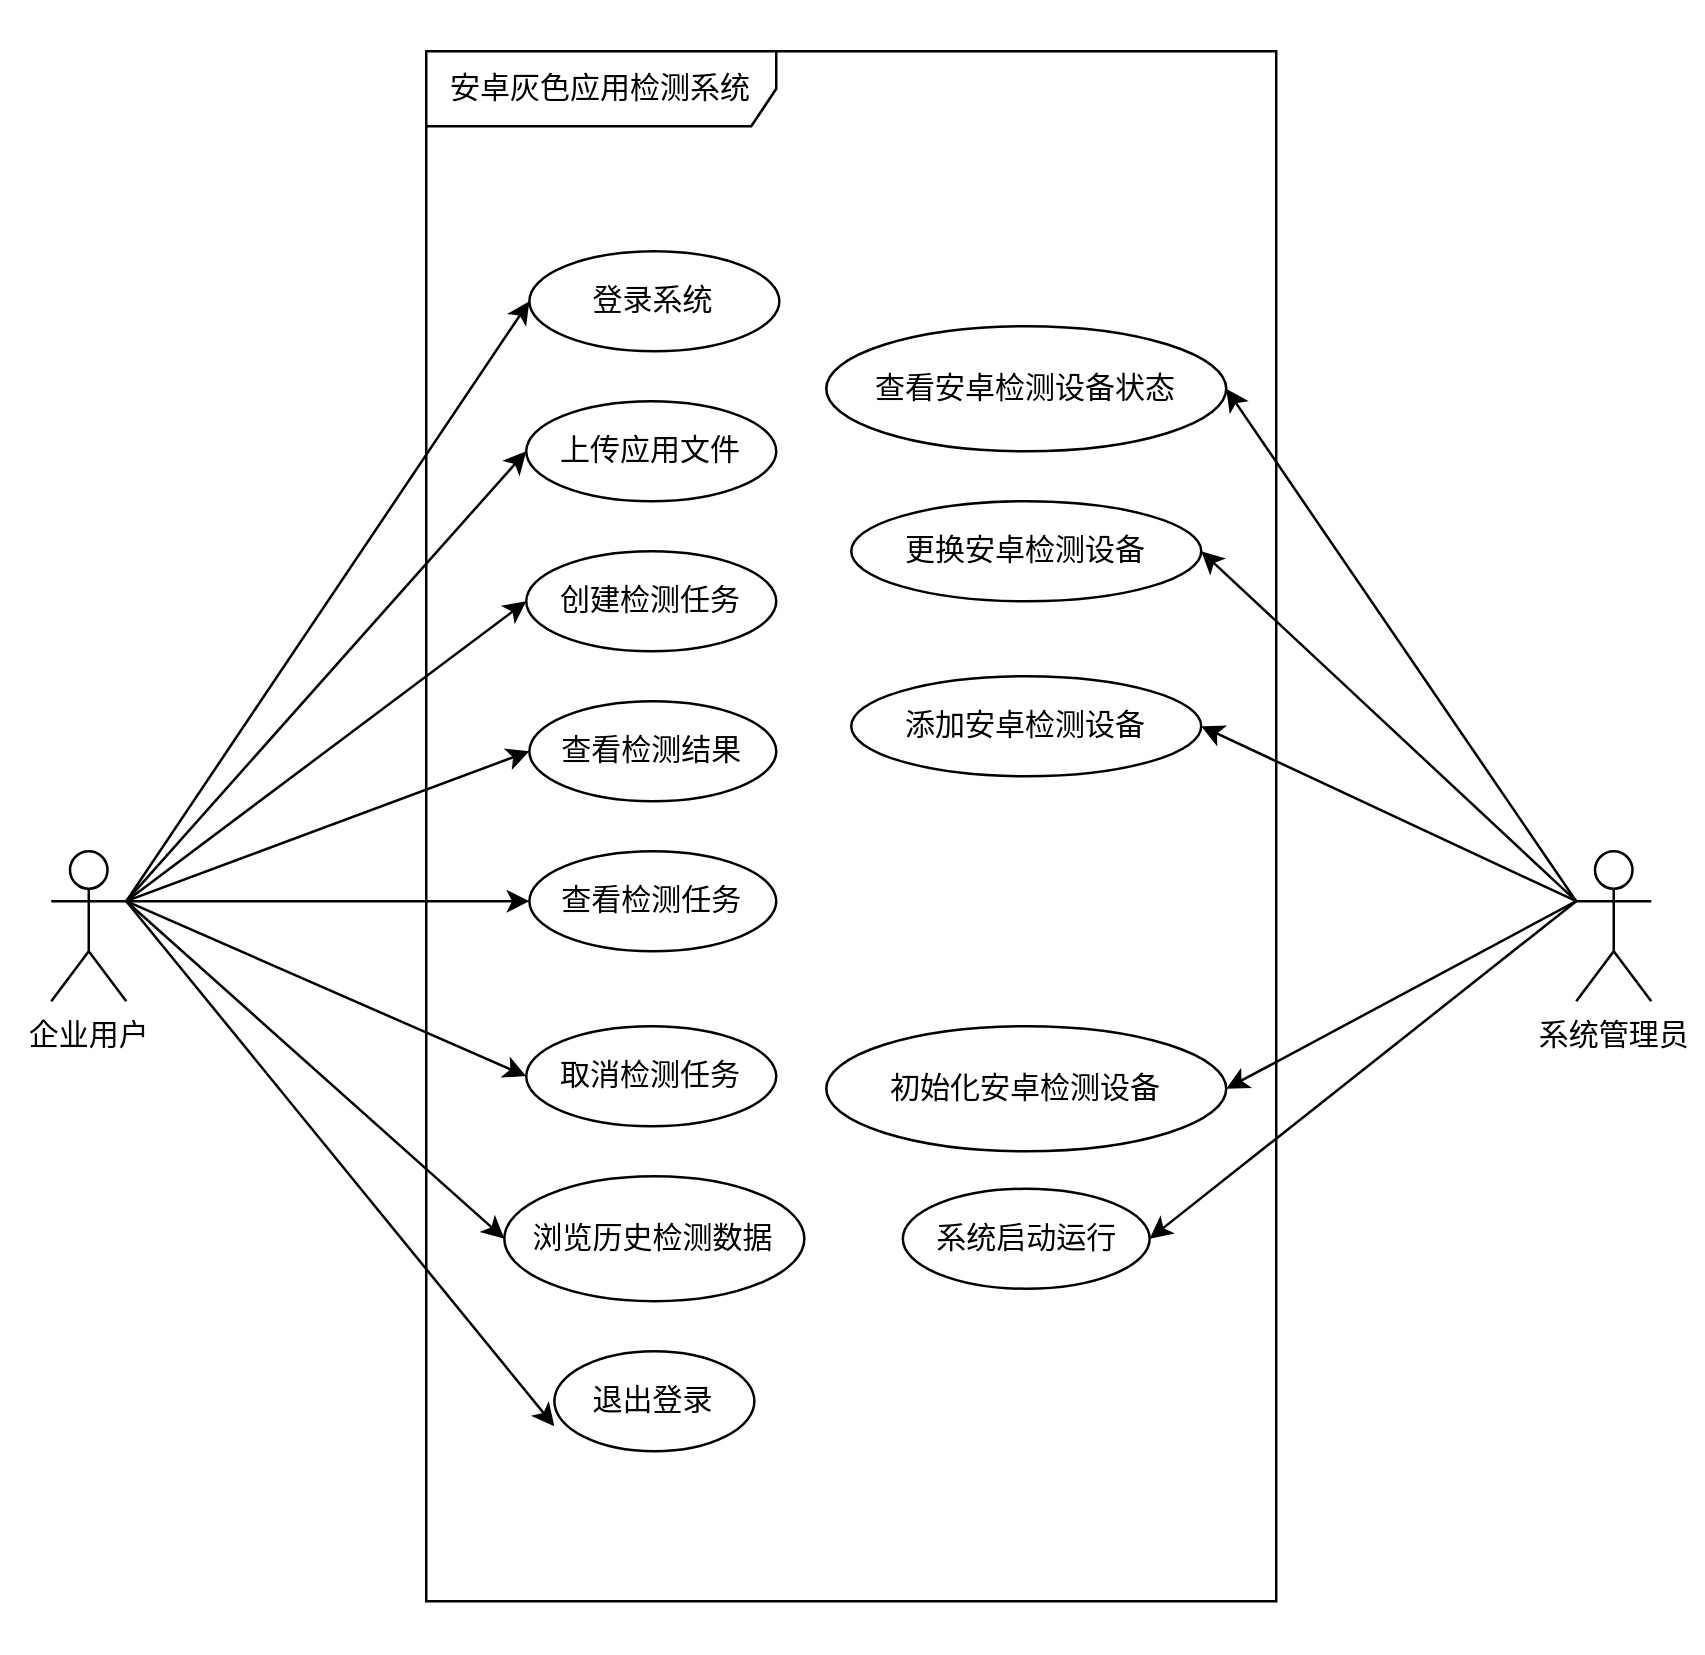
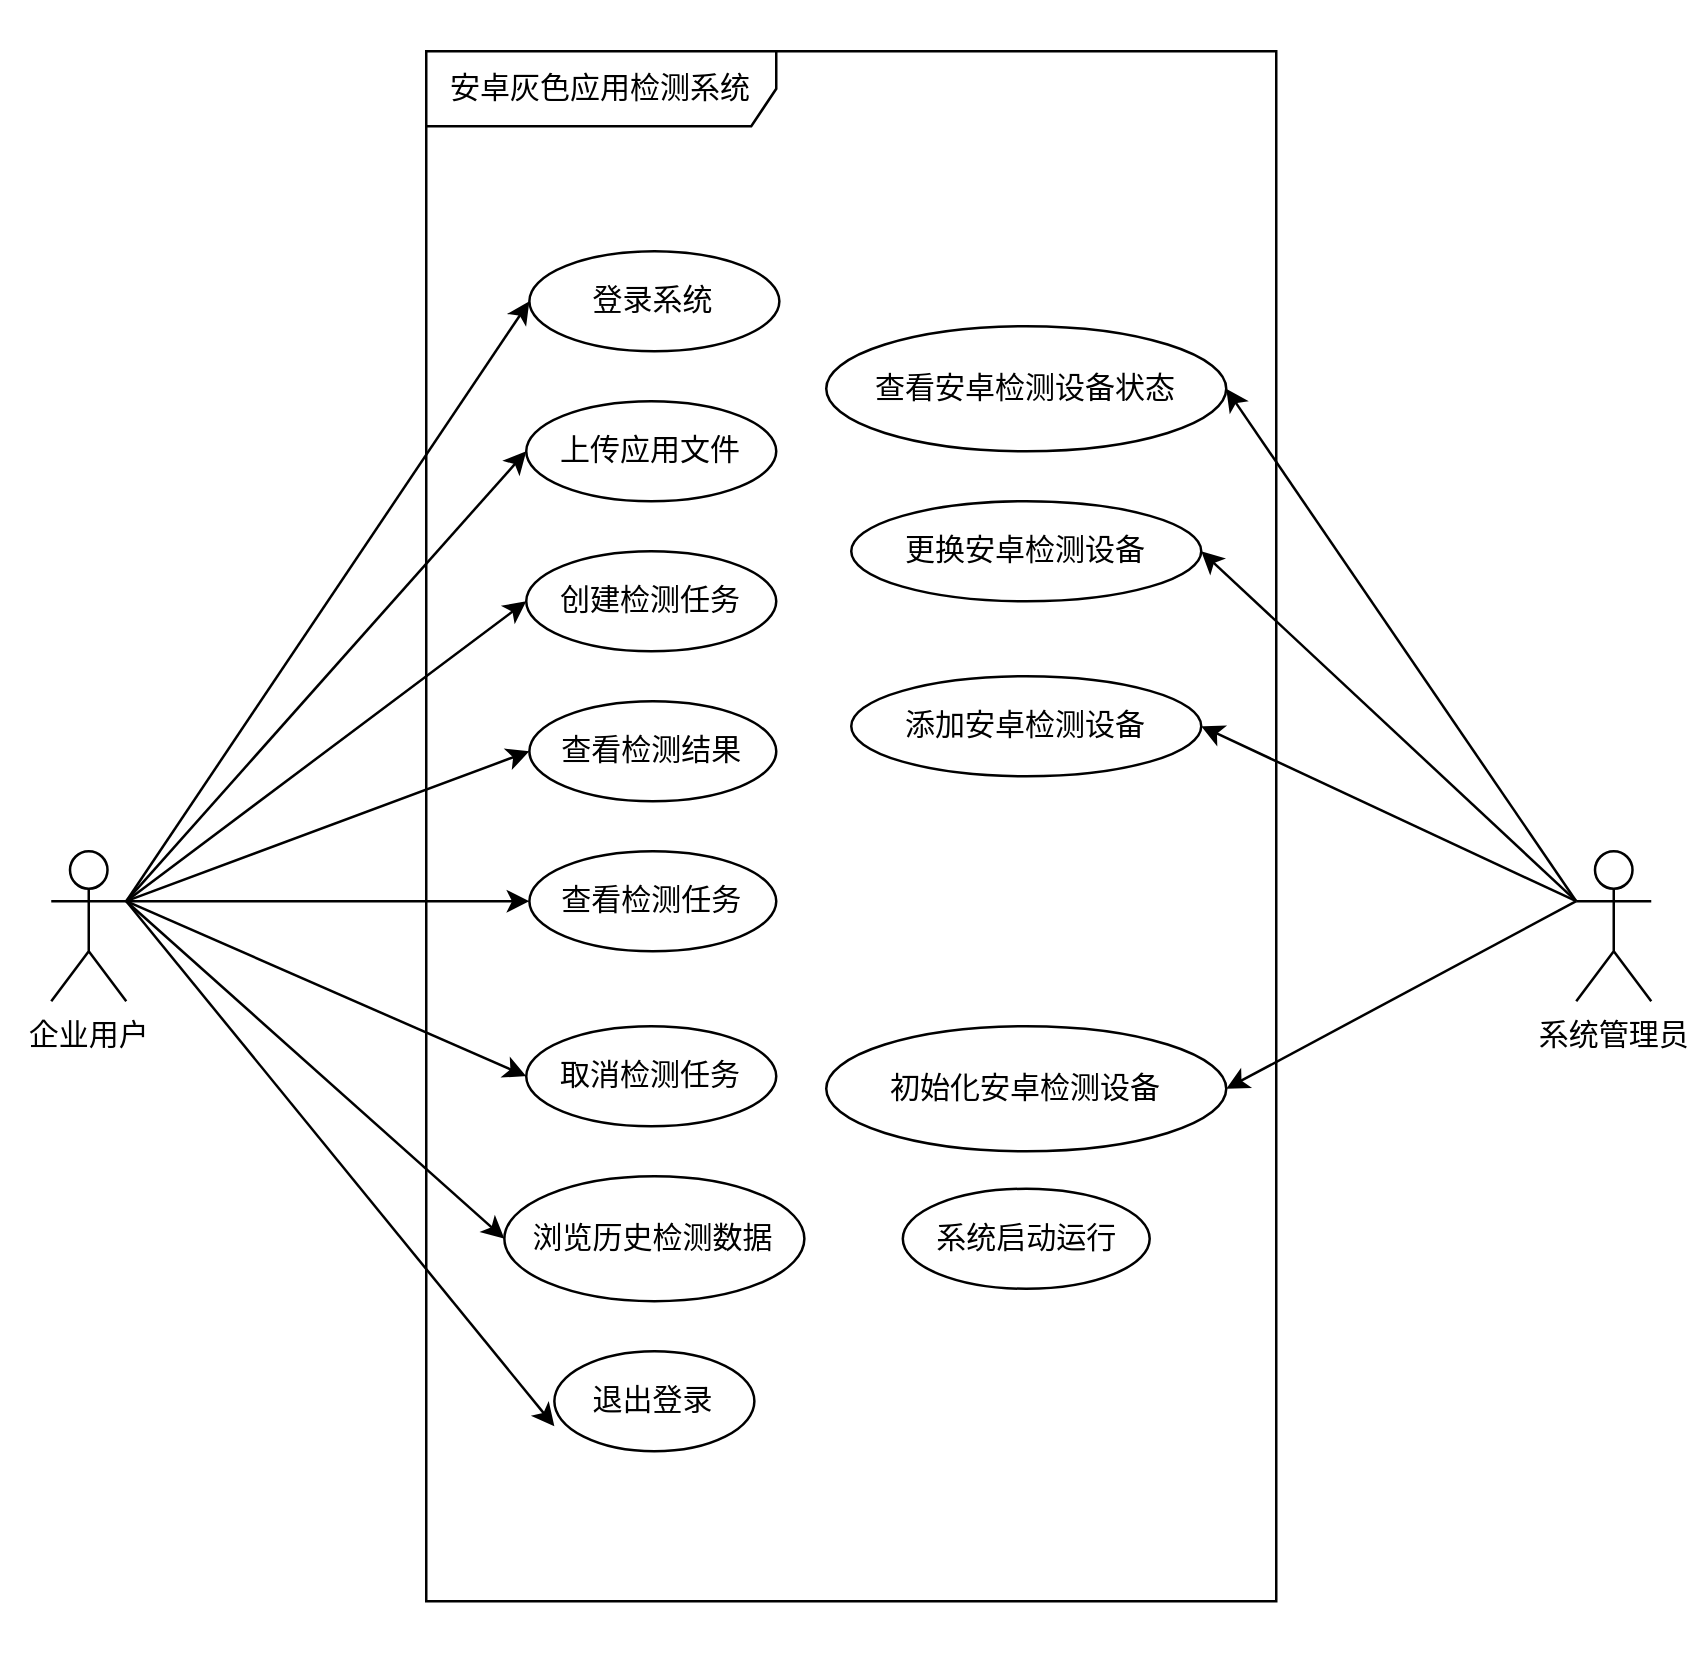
edge "系统管理员" -> "系统启动运行": removed
